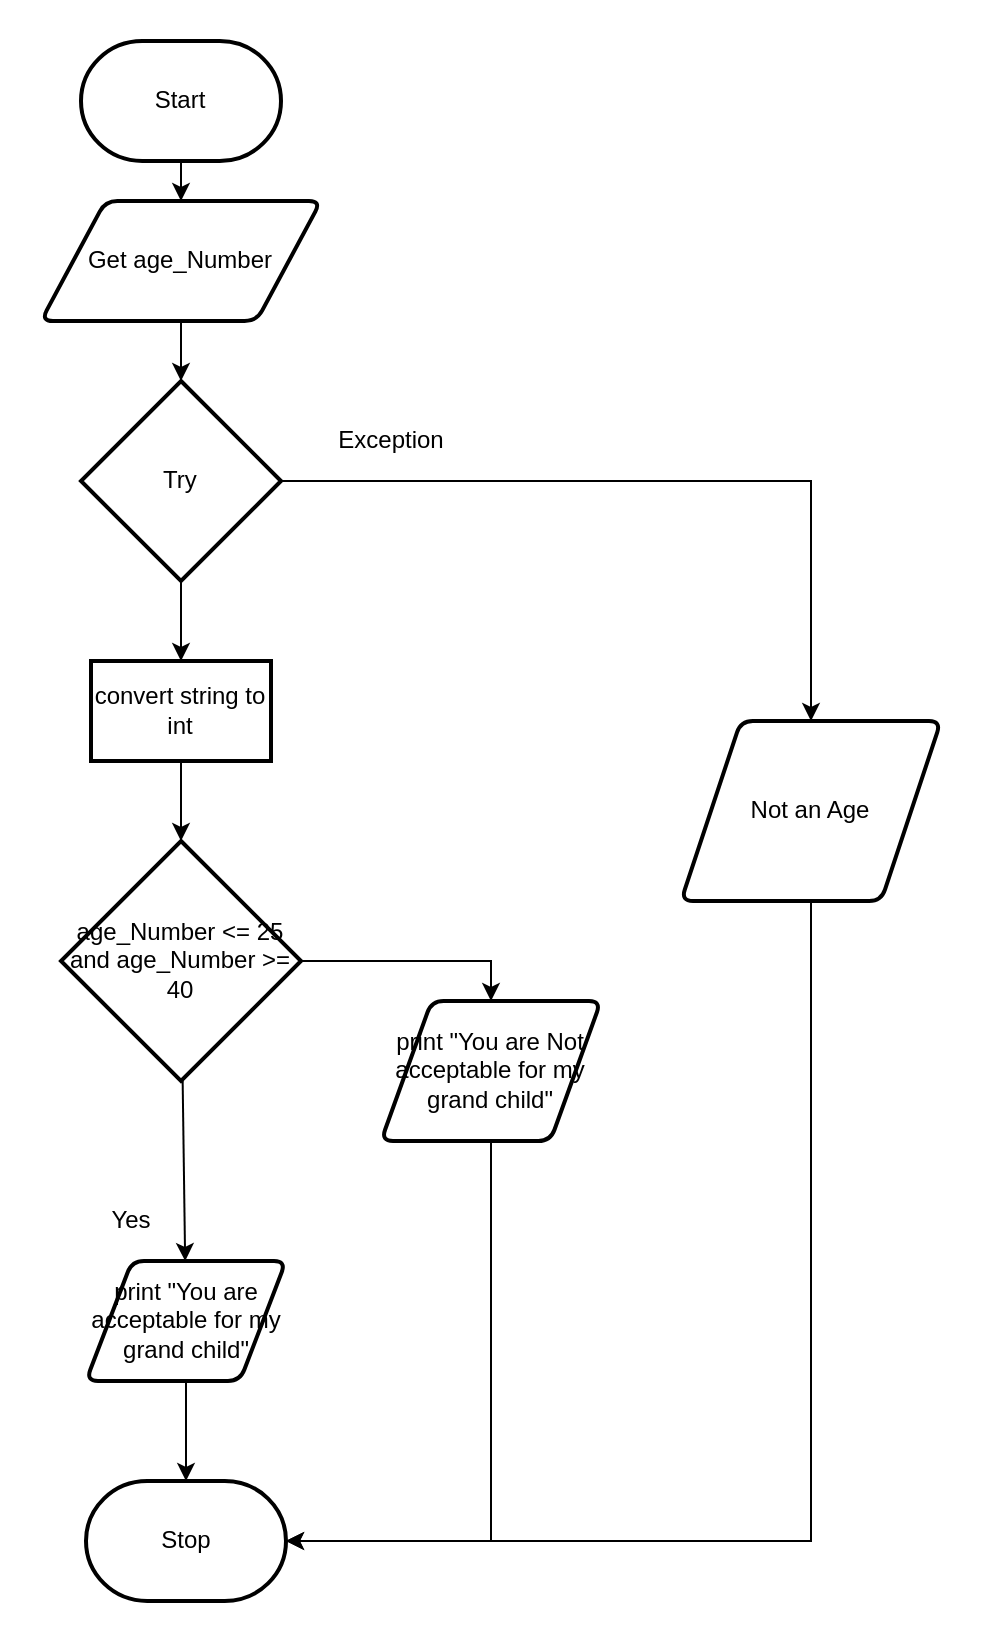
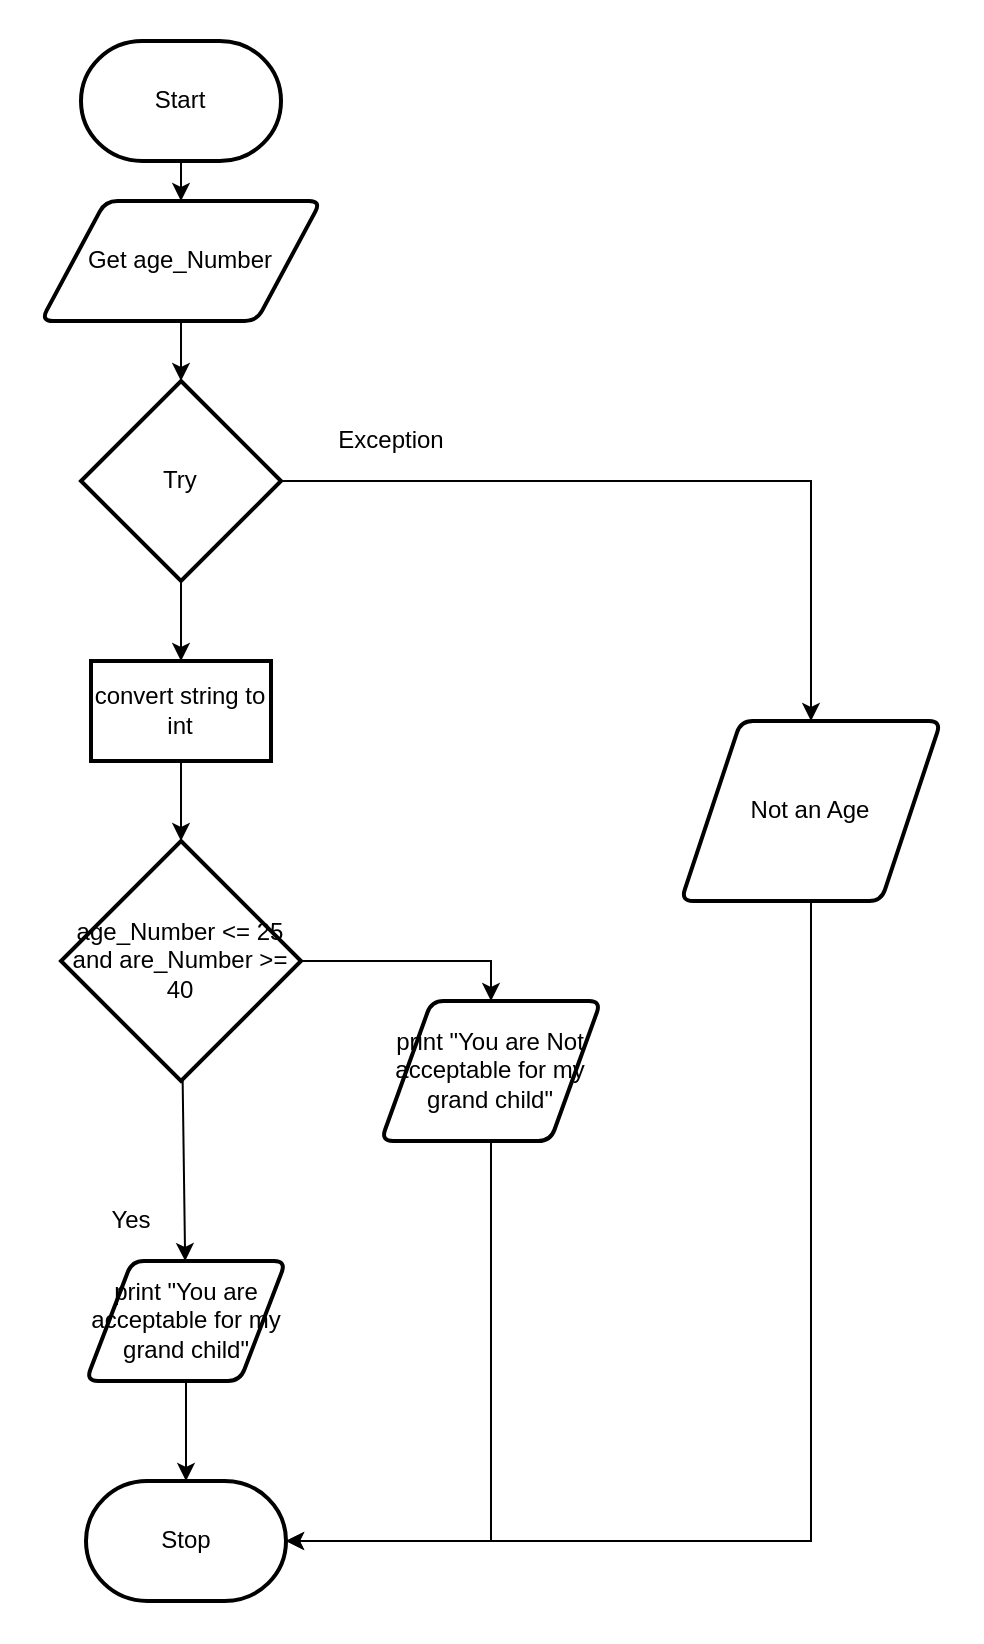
node "age_Number <= 25 and age_Number >= 40": label "age_Number <= 25 and age_Number >= 40" -> "age_Number <= 25 and are_Number >= 40"
